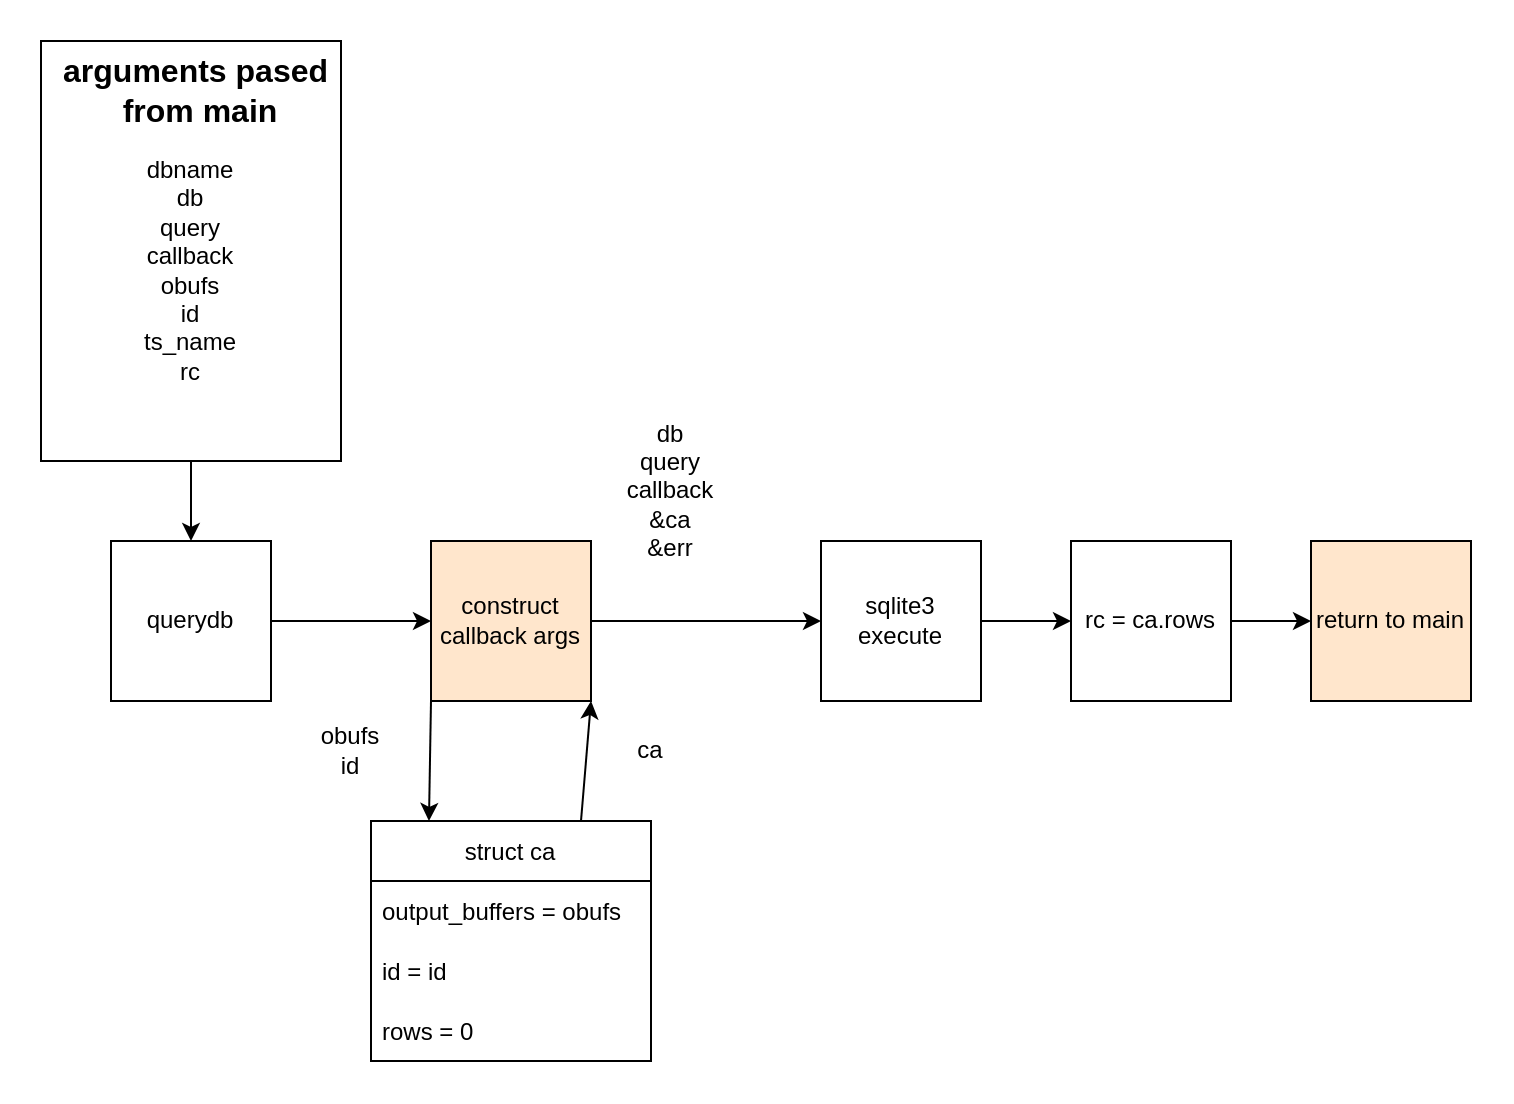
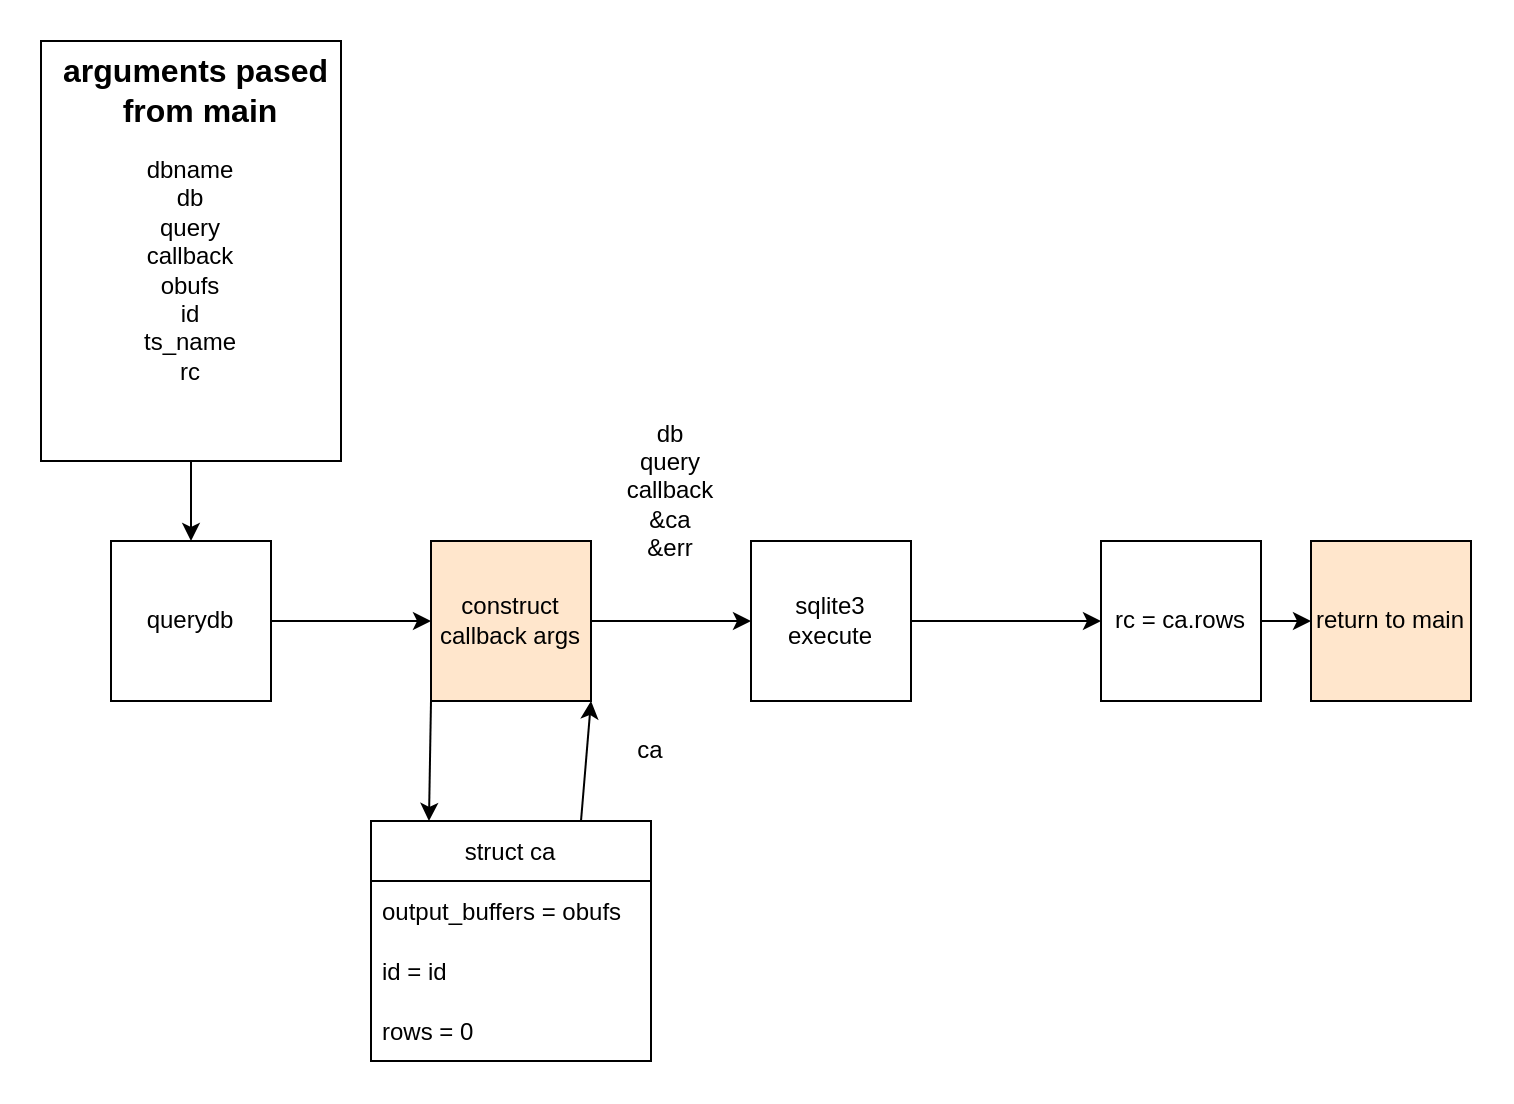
node "sqlite3 execute": moved (901, 621) -> (831, 621)
node "rc = ca.rows": moved (1151, 621) -> (1181, 621)
node "obufs id": removed
